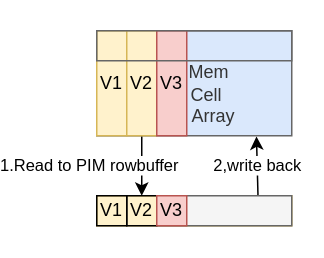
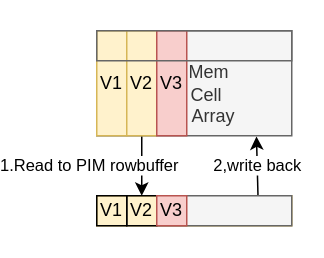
node "Mem Cell Array": fillcolor #dae8fc -> #f5f5f5
